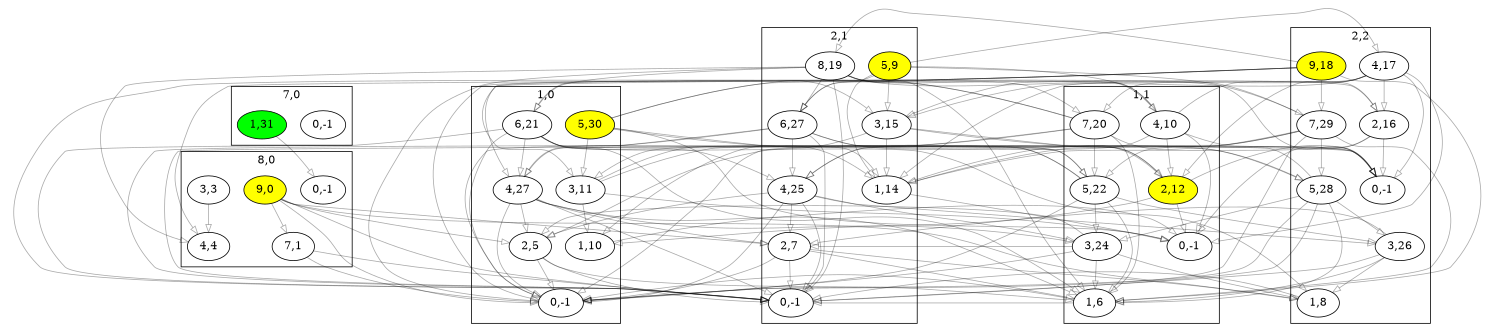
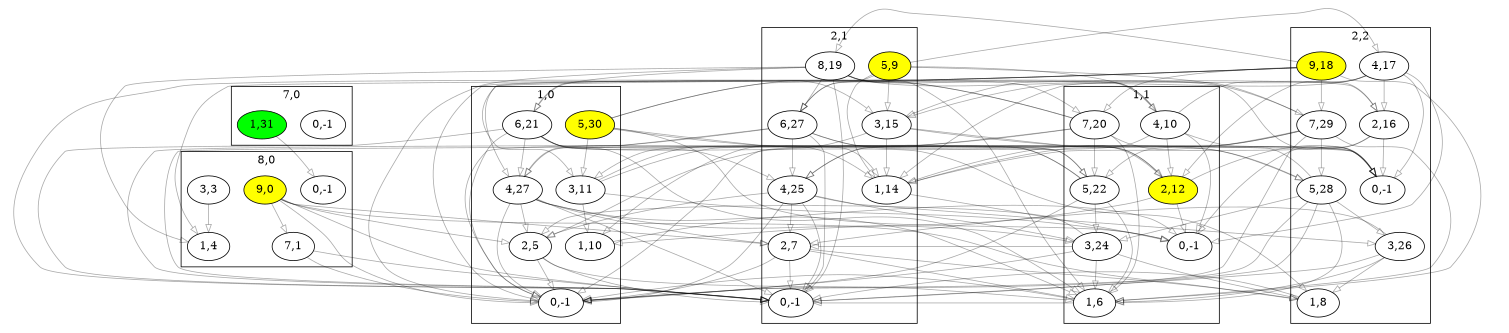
edge "4,17" -> "7,20": now "9,18" -> "7,20"
edge "5,22" -> "3,26": removed
node "4,4": label "4,4" -> "1,4"
